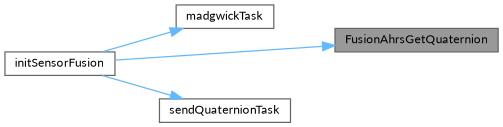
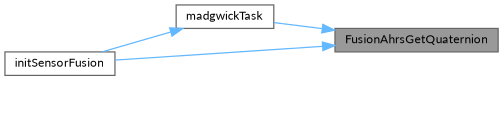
edge "madgwickTask" -> "FusionAhrsGetQuaternion": added
node "sendQuaternionTask": removed
